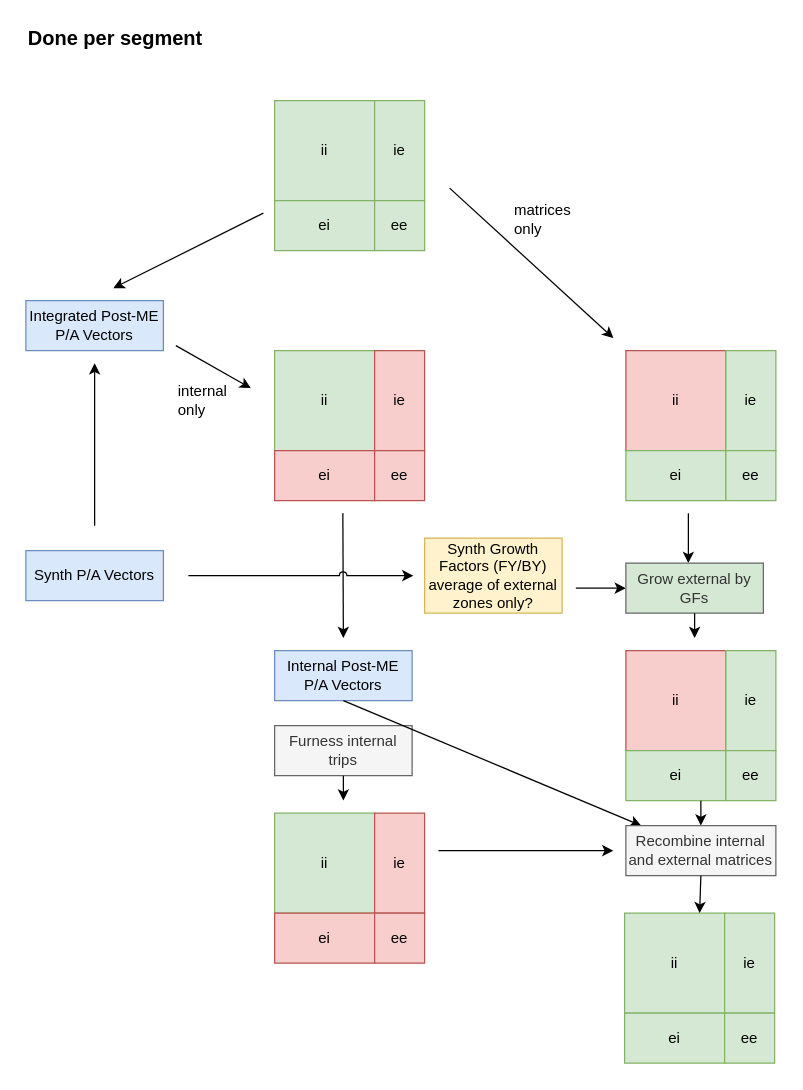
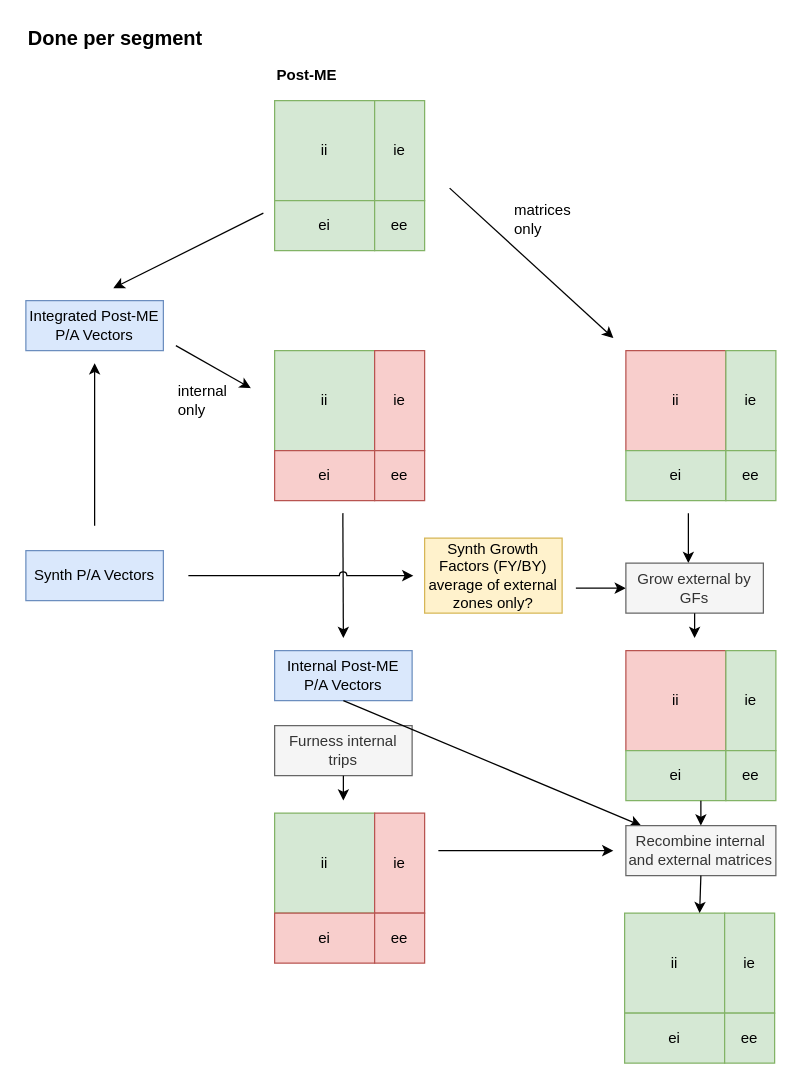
node "Post-ME": added
node "Grow external by GFs": fillcolor #d5e8d4 -> #f5f5f5
